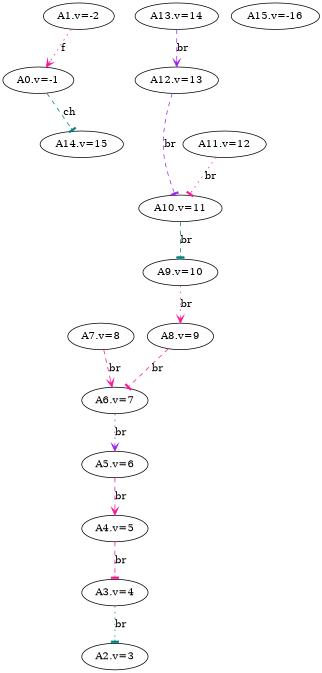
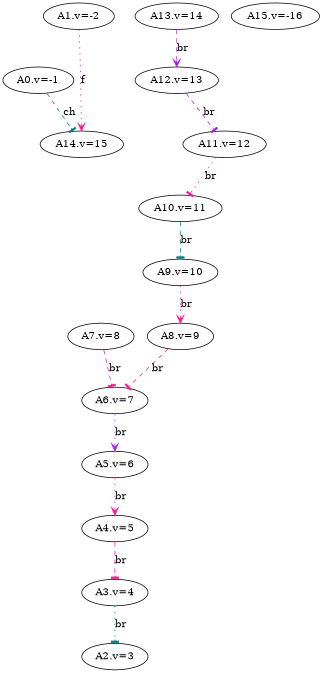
edge "A1.v=-2" -> "A0.v=-1": now "A1.v=-2" -> "A14.v=15"
edge "A12.v=13" -> "A10.v=11": now "A12.v=13" -> "A11.v=12"
edge "A7.v=8" -> "A6.v=7": arrowhead vee -> tee
edge "A5.v=6" -> "A4.v=5": style dashed -> dotted
